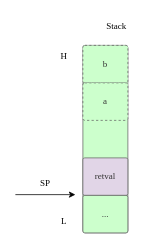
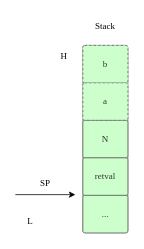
node "Stack": moved (117, 27) -> (105, 27)
node "N": added
node "retval": fillcolor #e1d5e7 -> #ccffcc
node "L": moved (64, 222) -> (30, 222)
